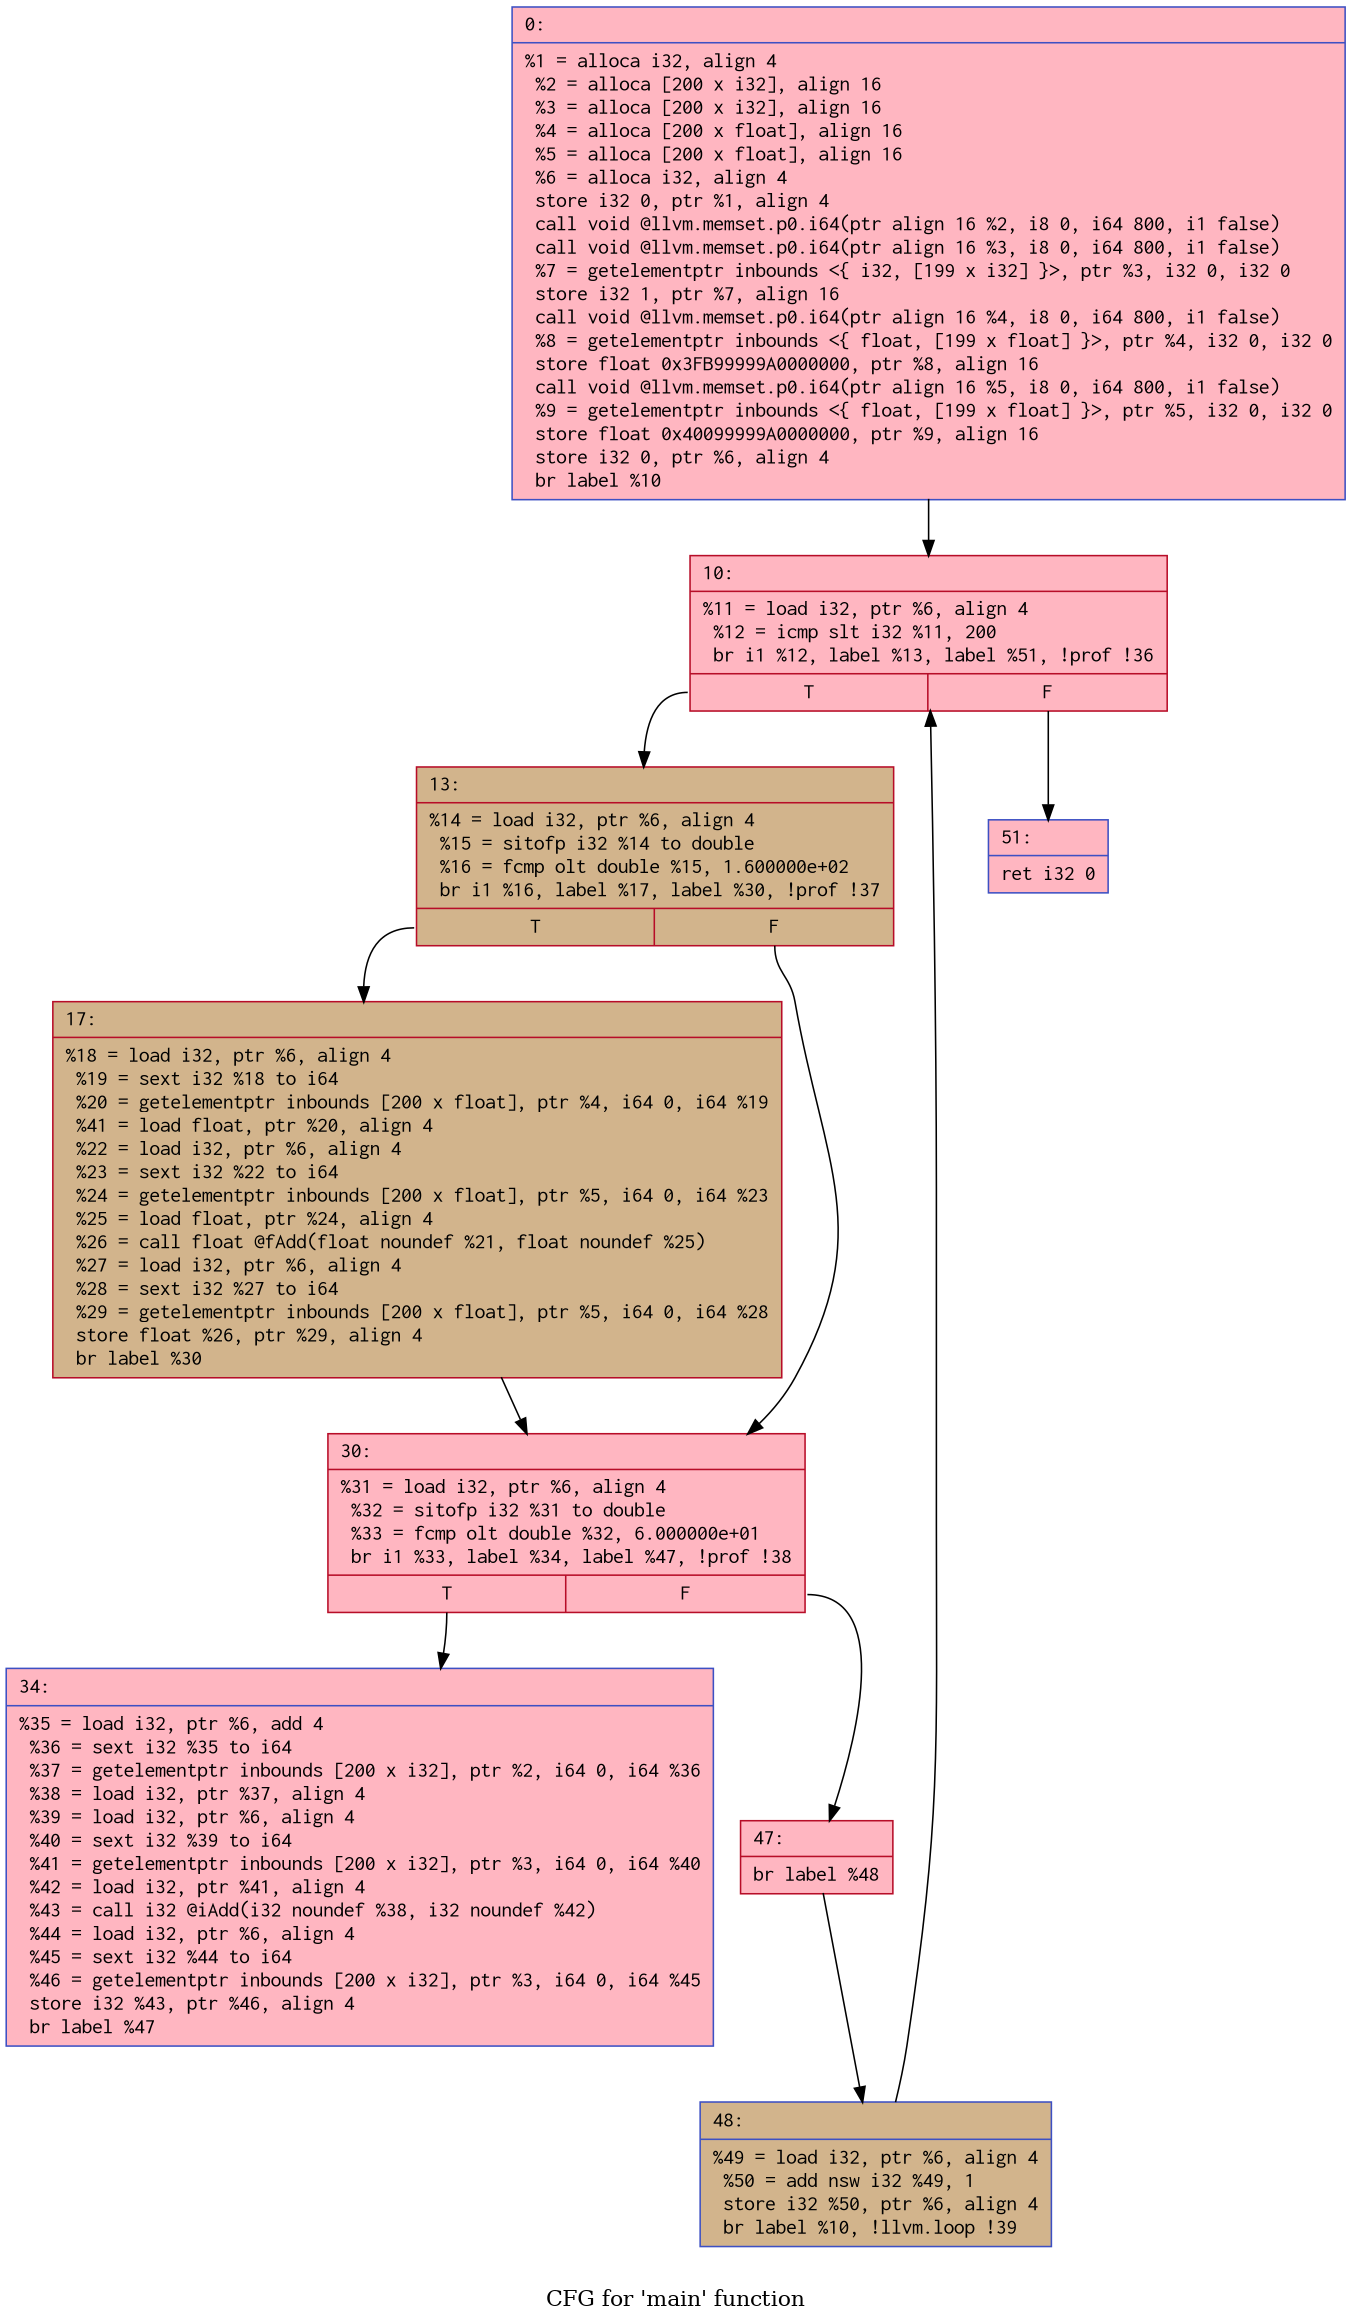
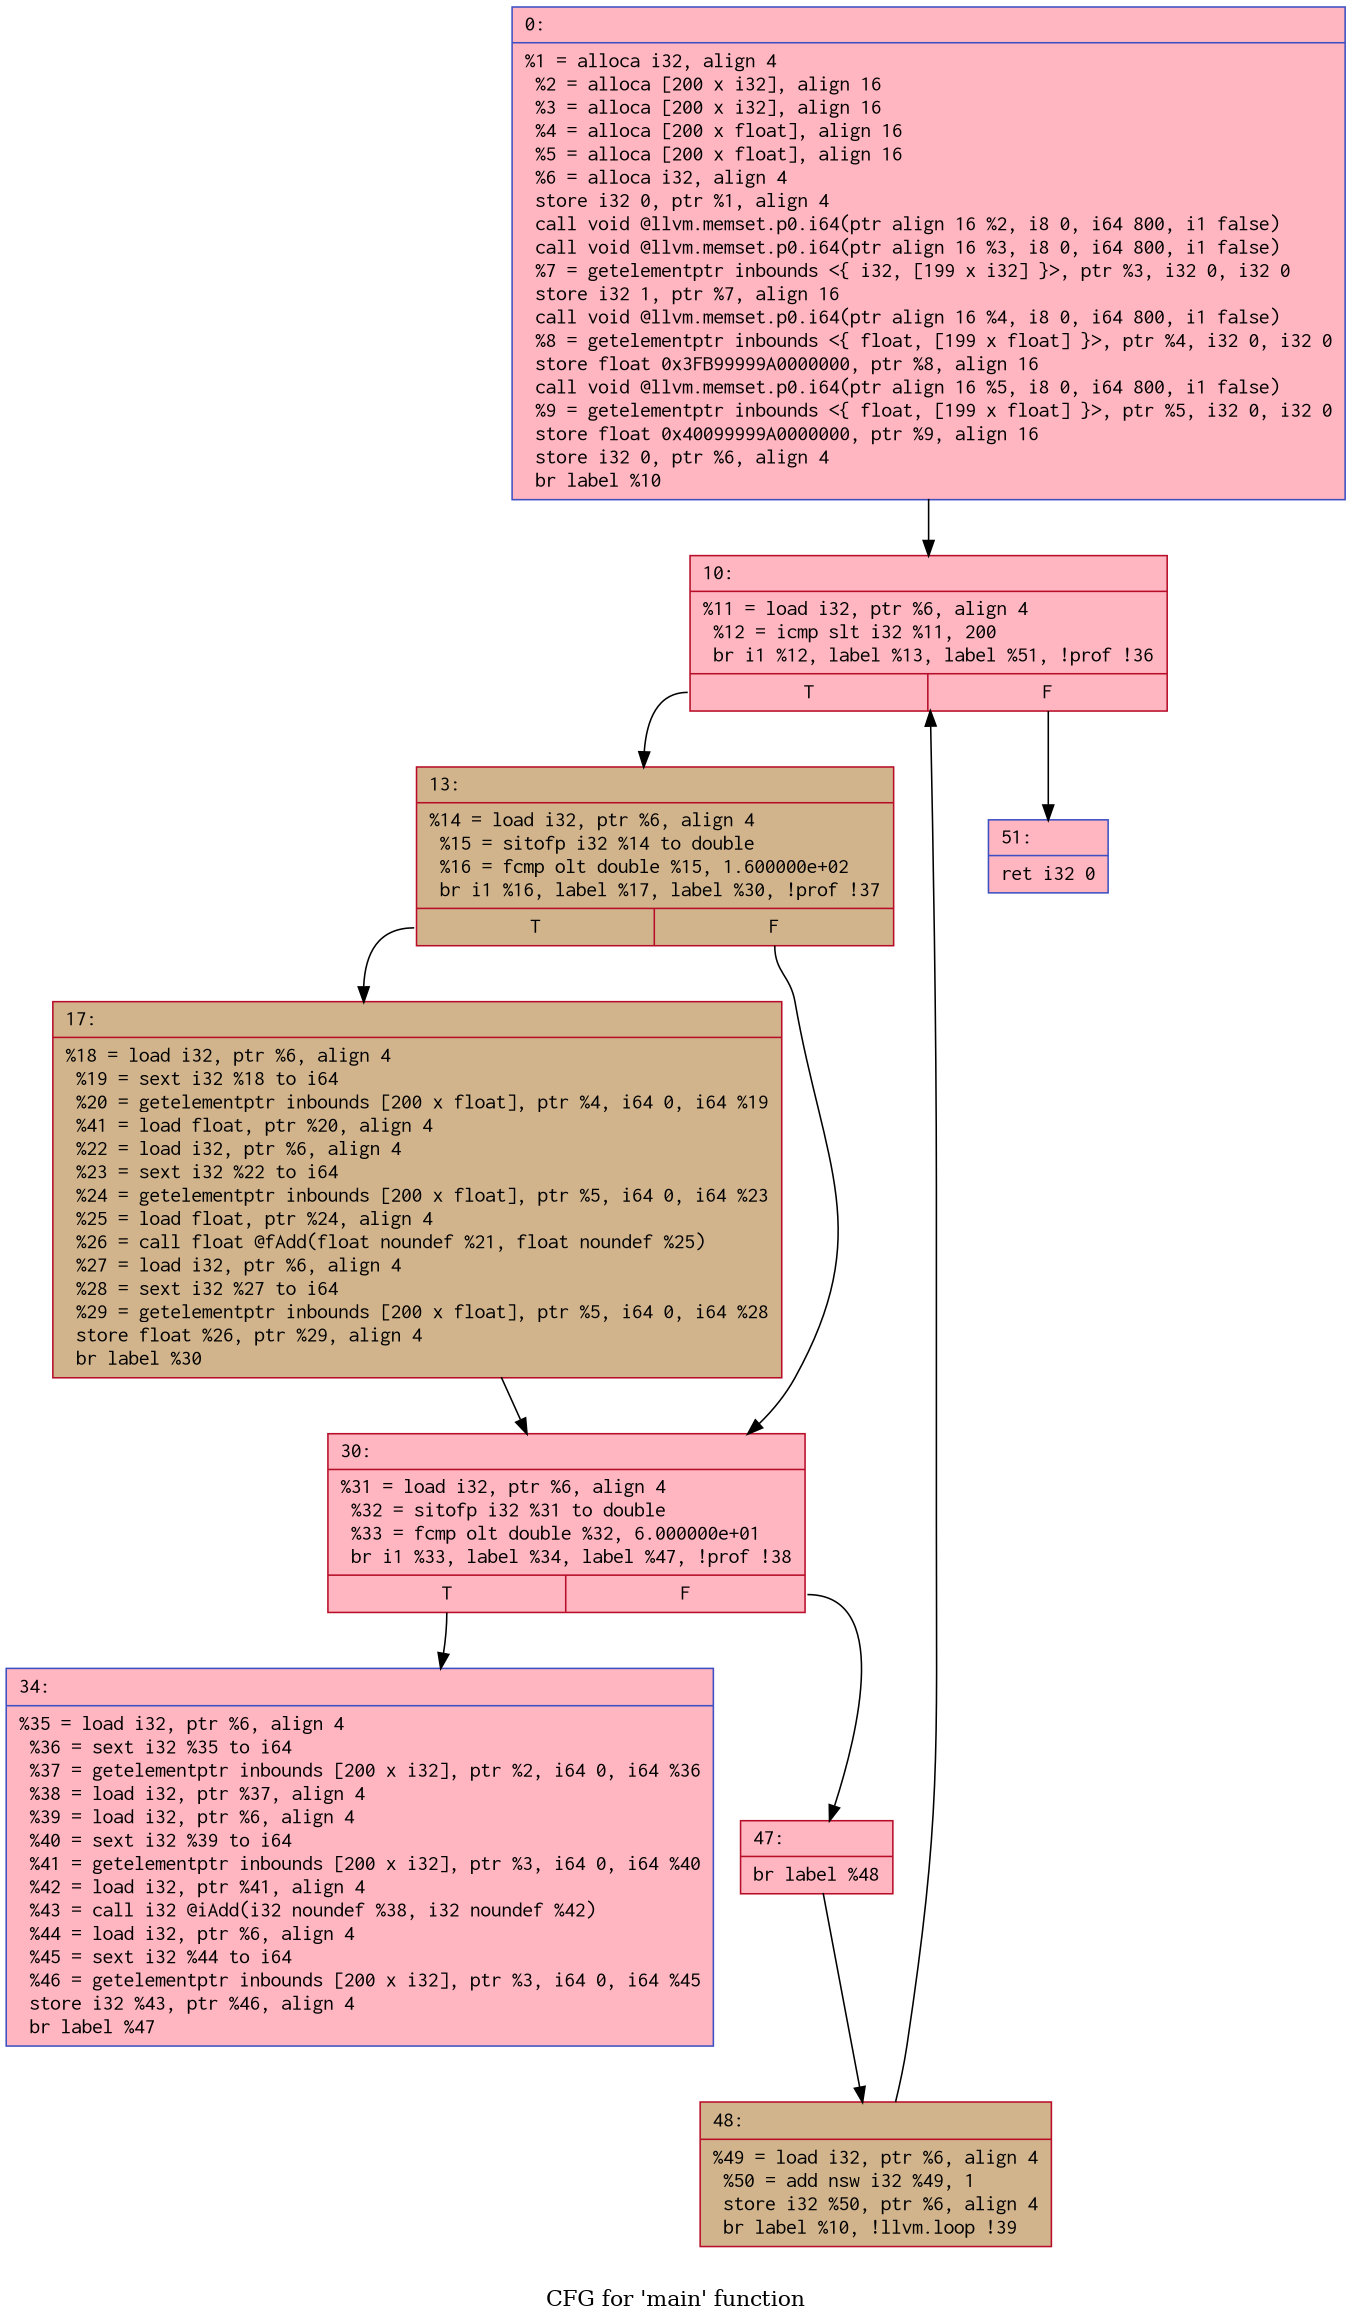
node "34:": text "%35 = load i32, ptr %6, add 4" -> "%35 = load i32, ptr %6, align 4"
node "48:": color #3d50c3ff -> #b70d28ff
